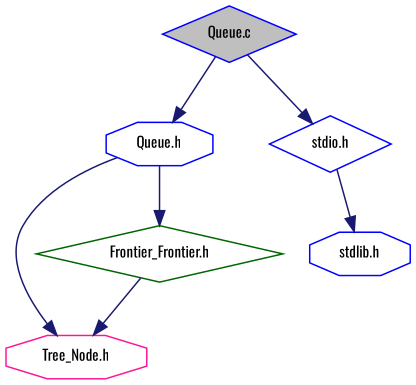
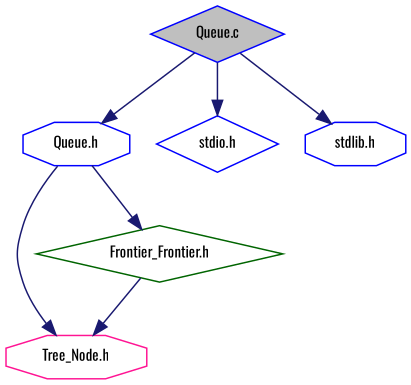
edge "stdio.h" -> "stdlib.h": now "Queue.c" -> "stdlib.h"
